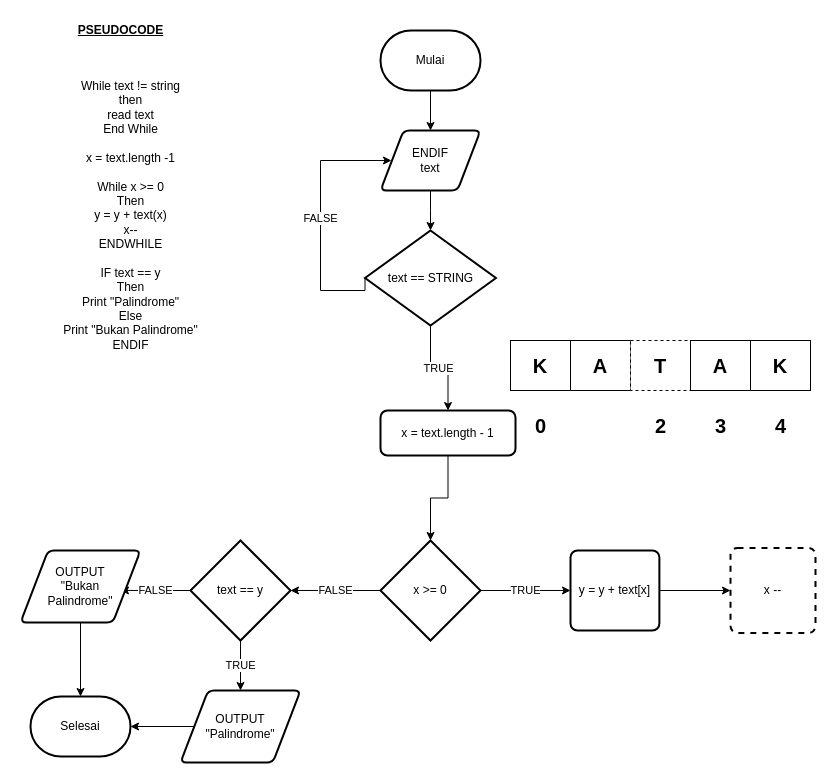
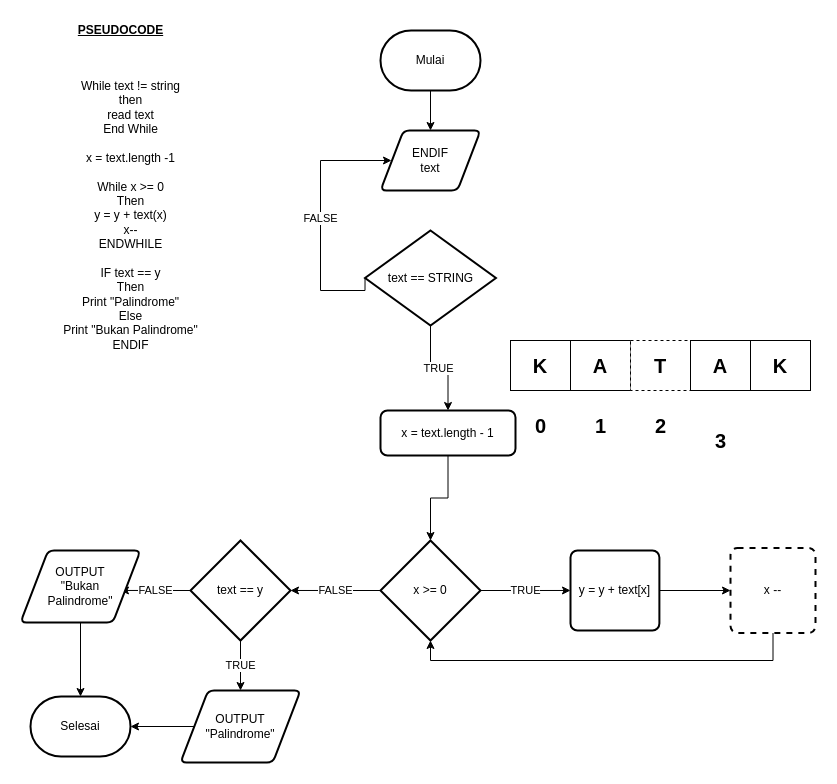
edge "ENDIF text" -> "text == STRING": removed
node "1": added
node "3": moved (721, 426) -> (721, 441)
node "4": removed
edge "x --" -> "x >= 0": added
